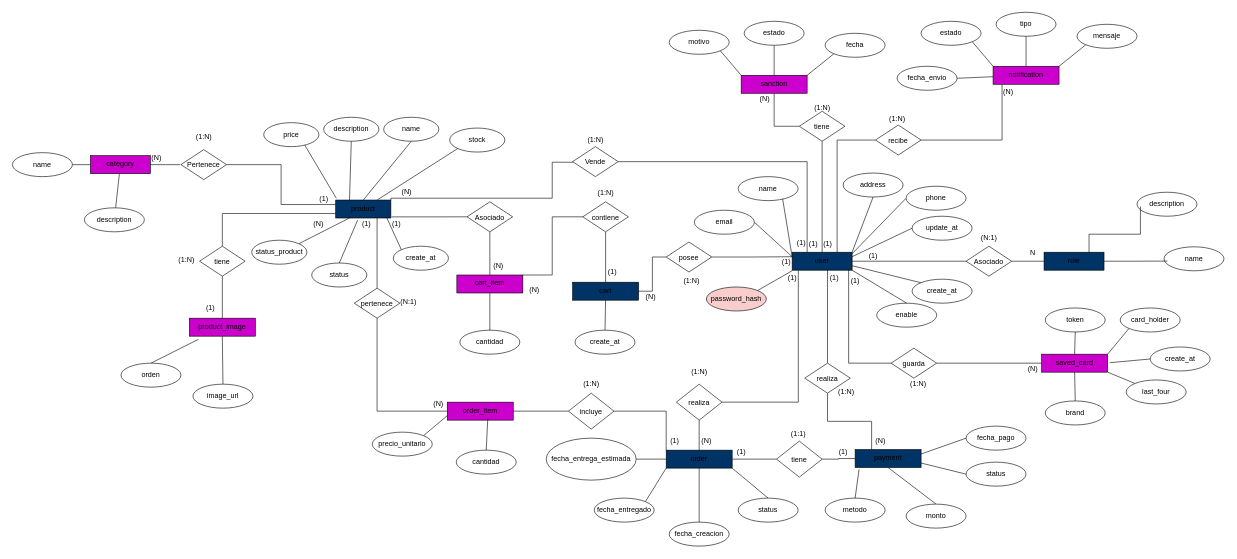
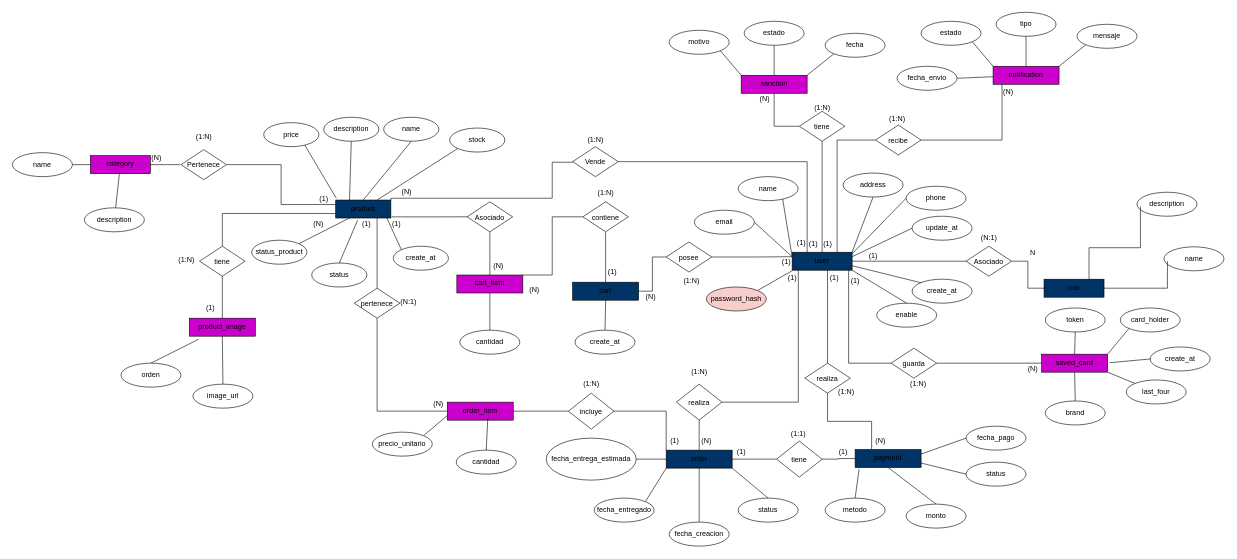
node "role": moved (1074, 261) -> (1074, 288)
